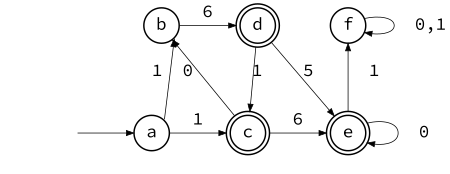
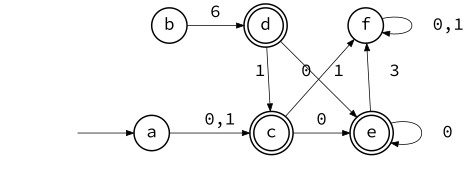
edge "d" -> "e": label "5" -> "0"
edge "e" -> "f": label "  1" -> "  3"
edge "c" -> "b": now "c" -> "f"
edge "a" -> "b": removed, label "0"
edge "a" -> "c": label "1" -> "  0,1"
edge "c" -> "e": label "6" -> "0"
